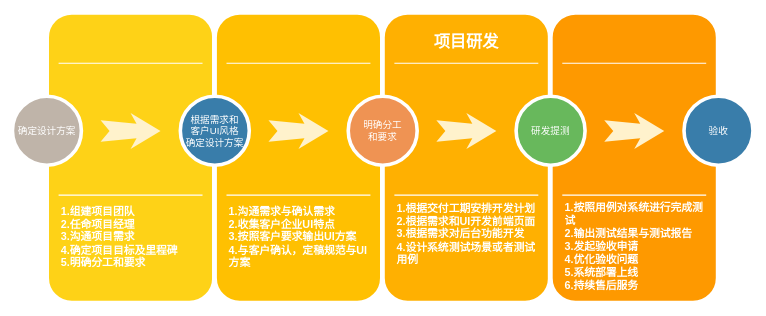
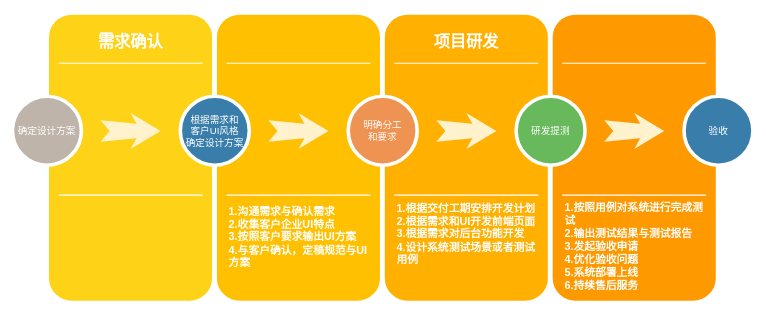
node "需求确认": added
node "1.组建项目团队 2.任命项目经理 3.沟通项目需求 4.确定项目目标及里程碑 5.明确分工和要求": removed
